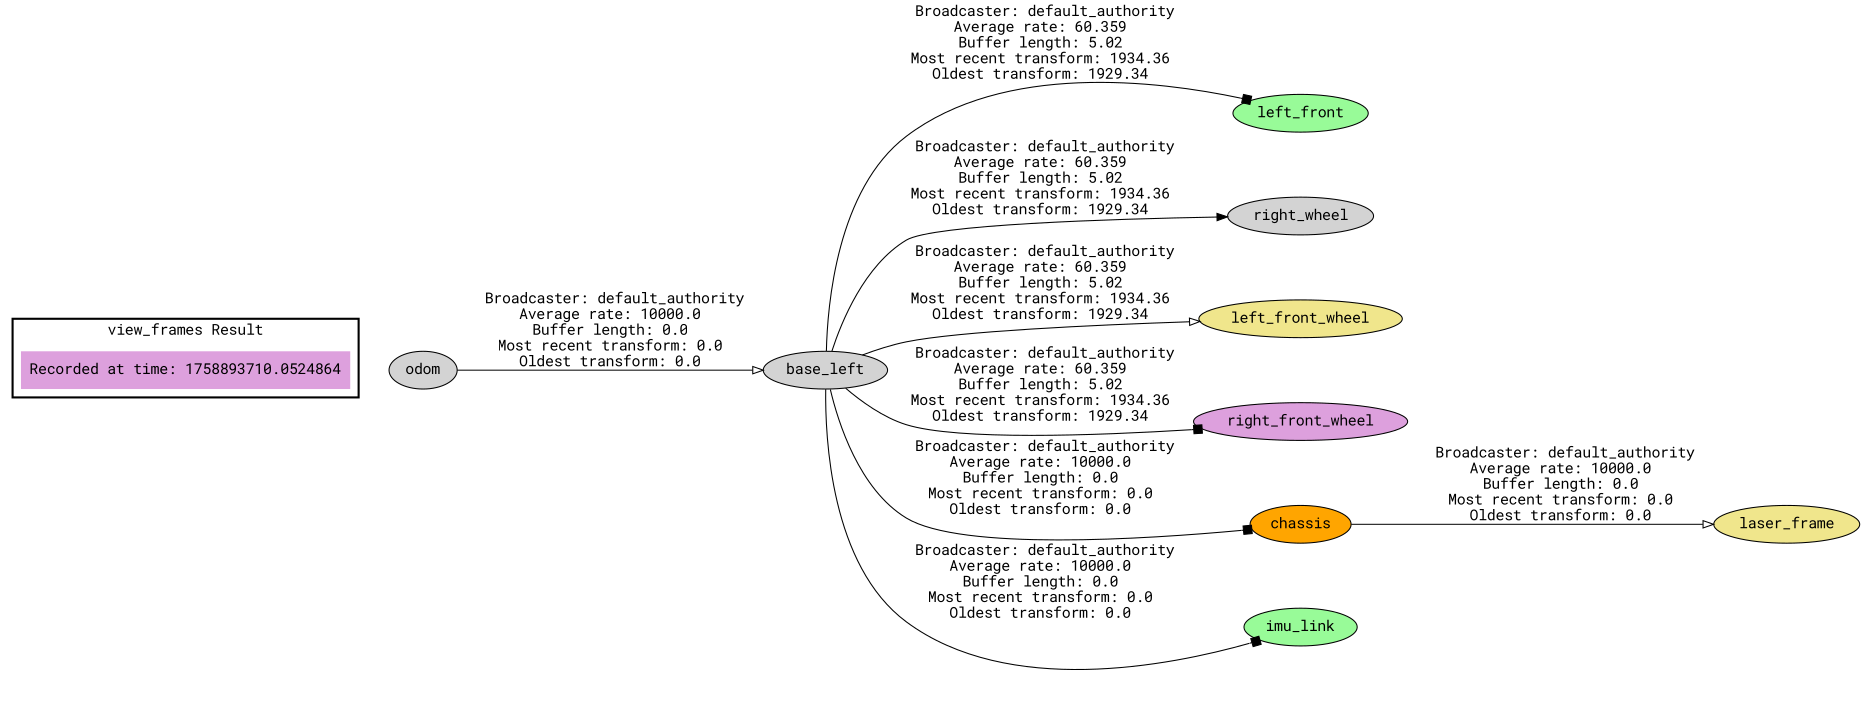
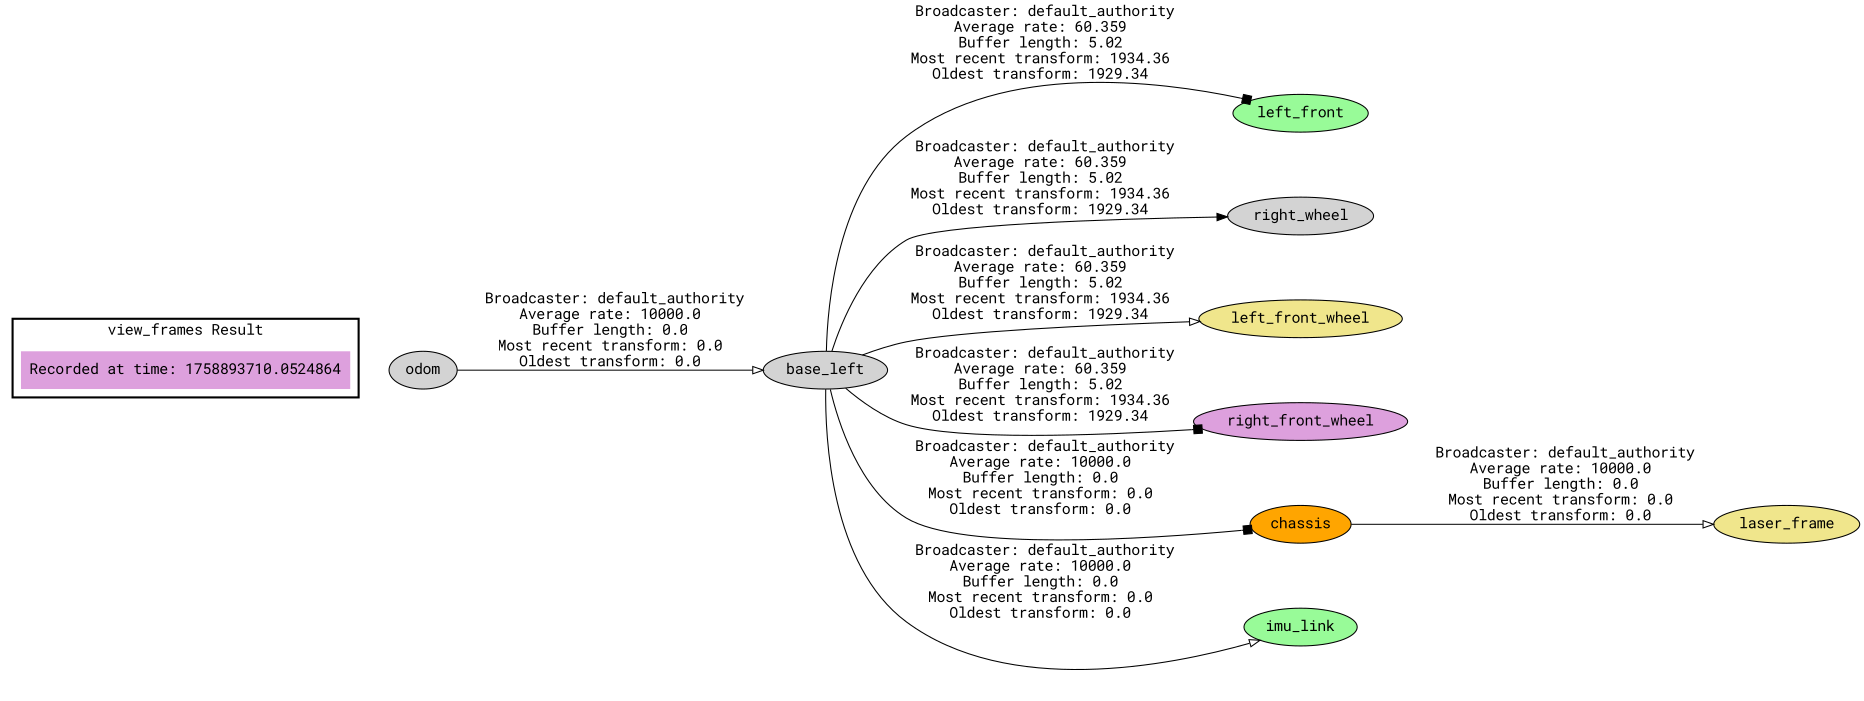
edge "base_left" -> "imu_link": arrowhead box -> onormal
